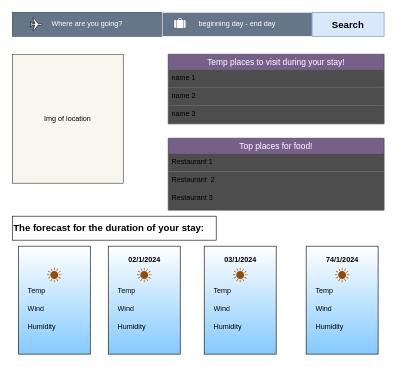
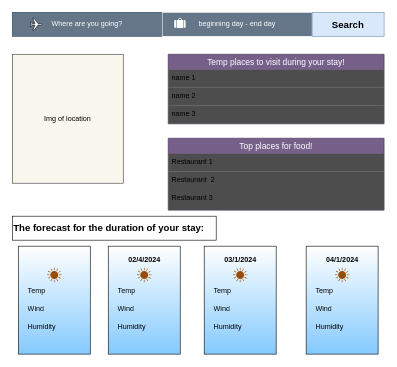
node "02/1/2024": label "02/1/2024" -> "02/4/2024"
node "74/1/2024": label "74/1/2024" -> "04/1/2024"
